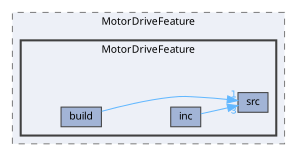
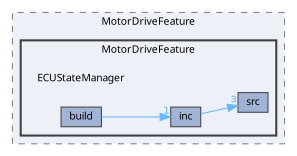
node "ECUStateManager": added
edge "build" -> "src": now "build" -> "inc"
